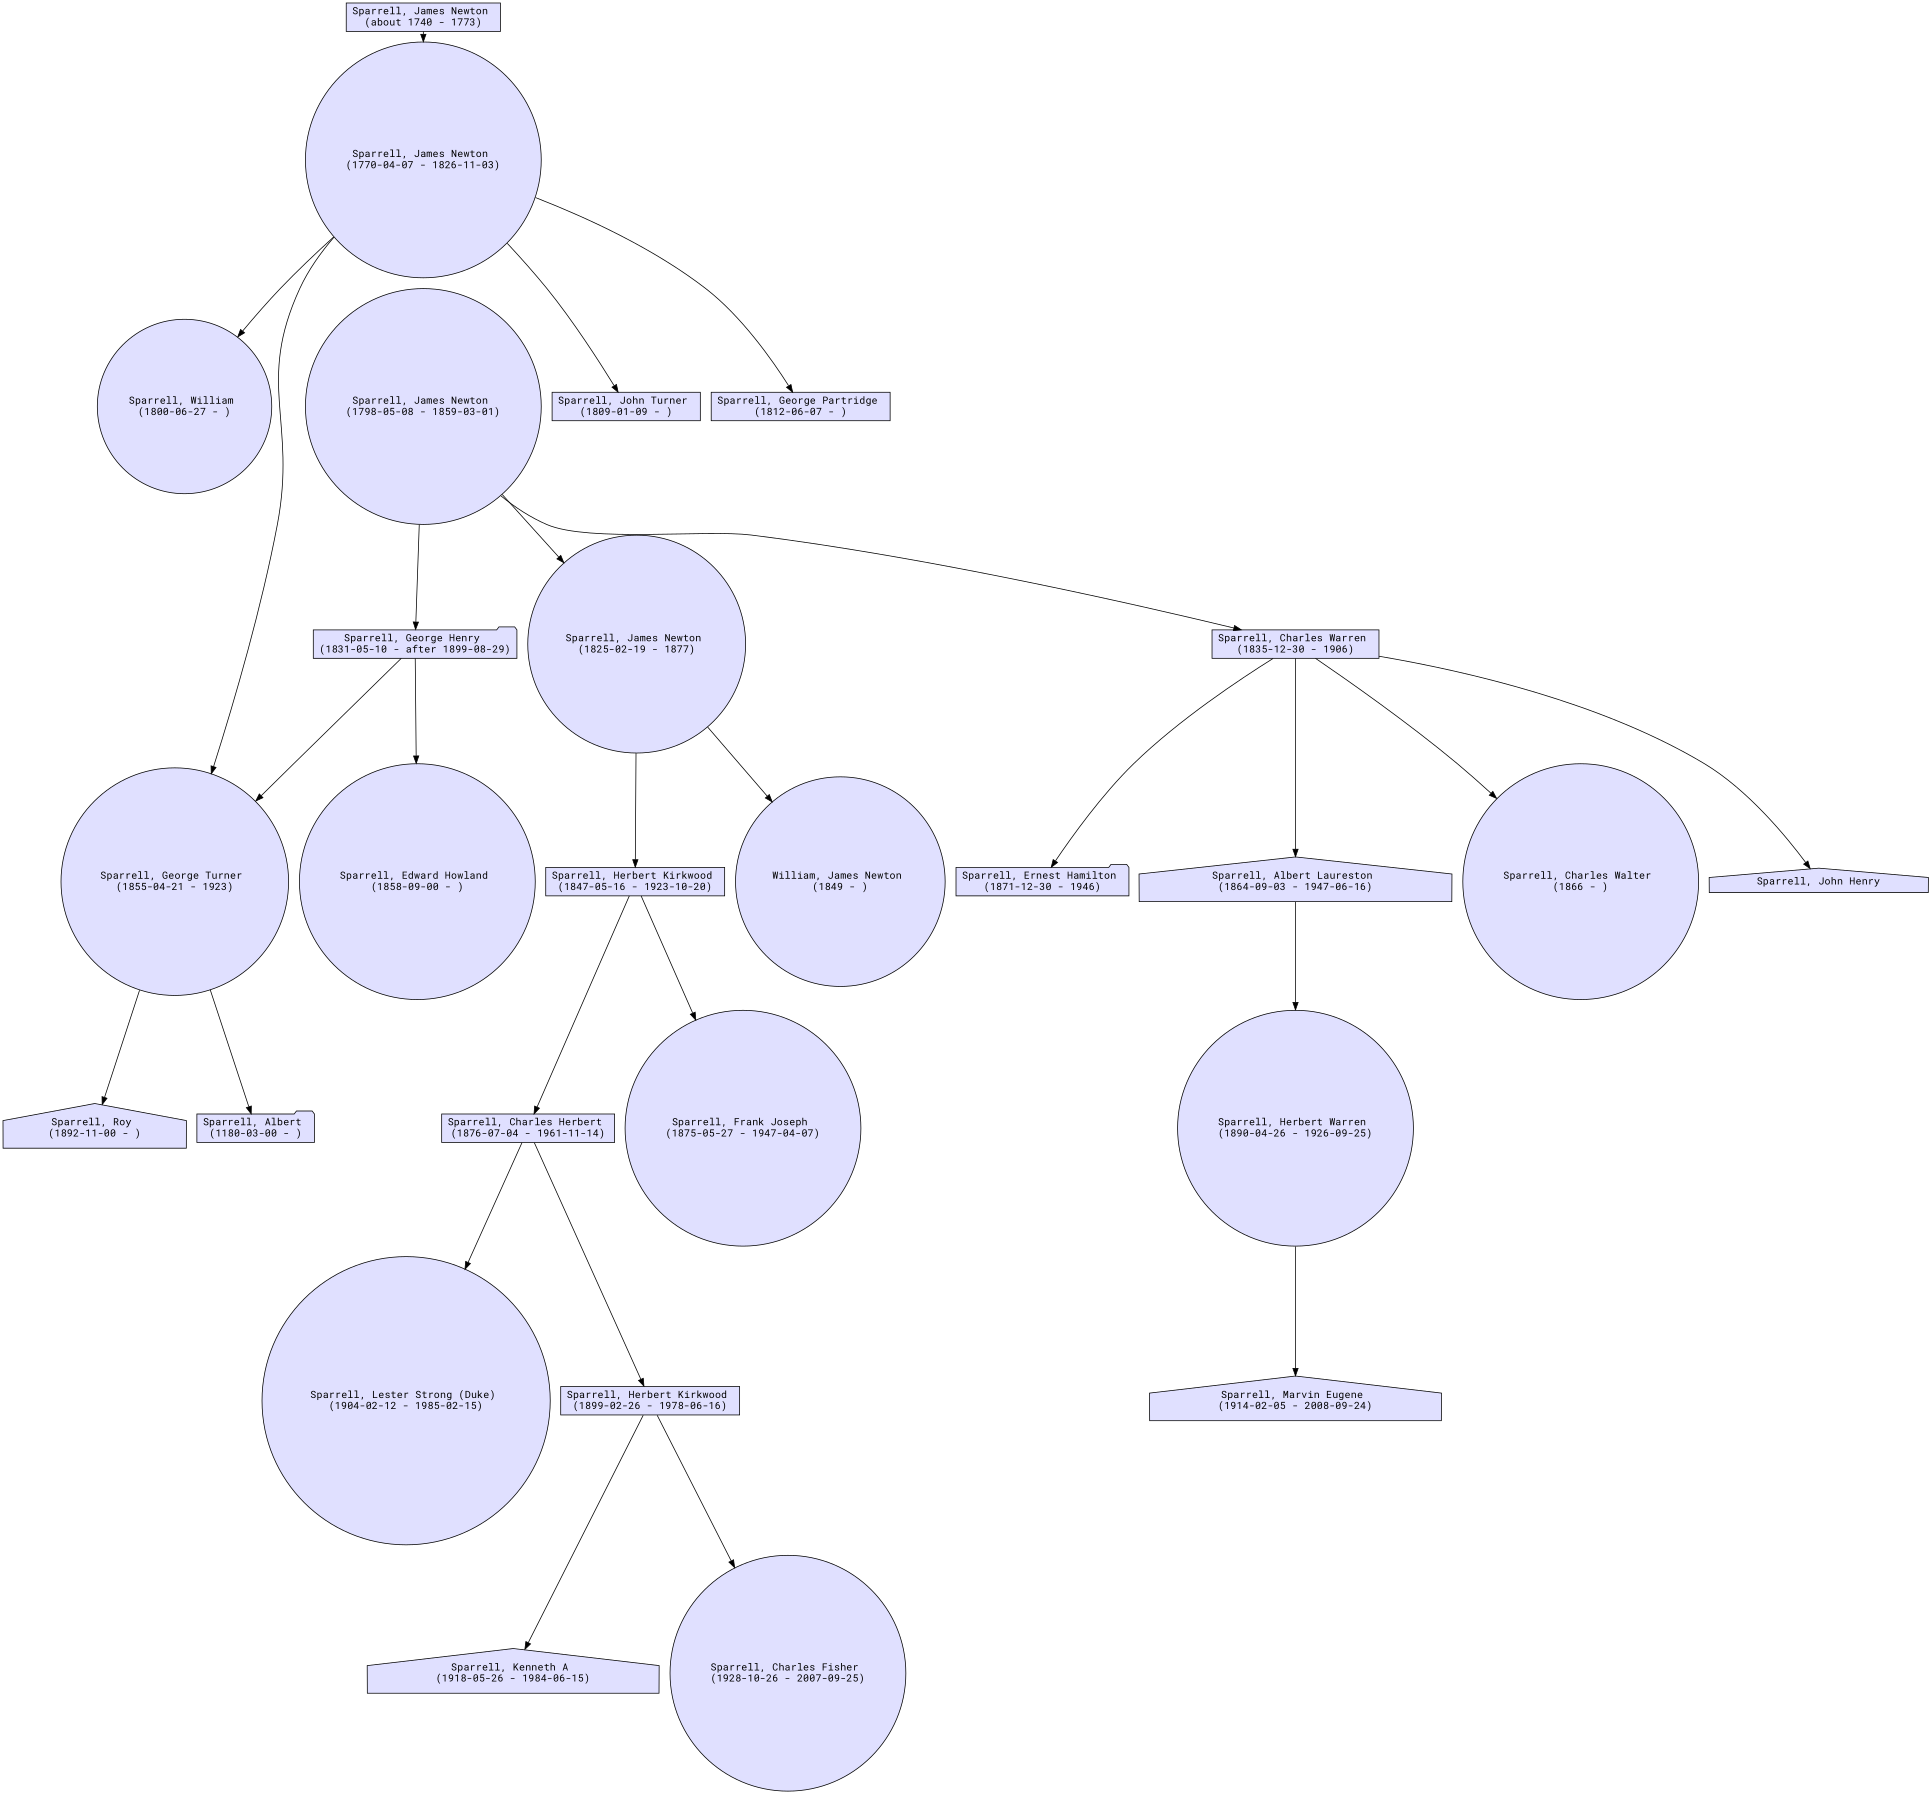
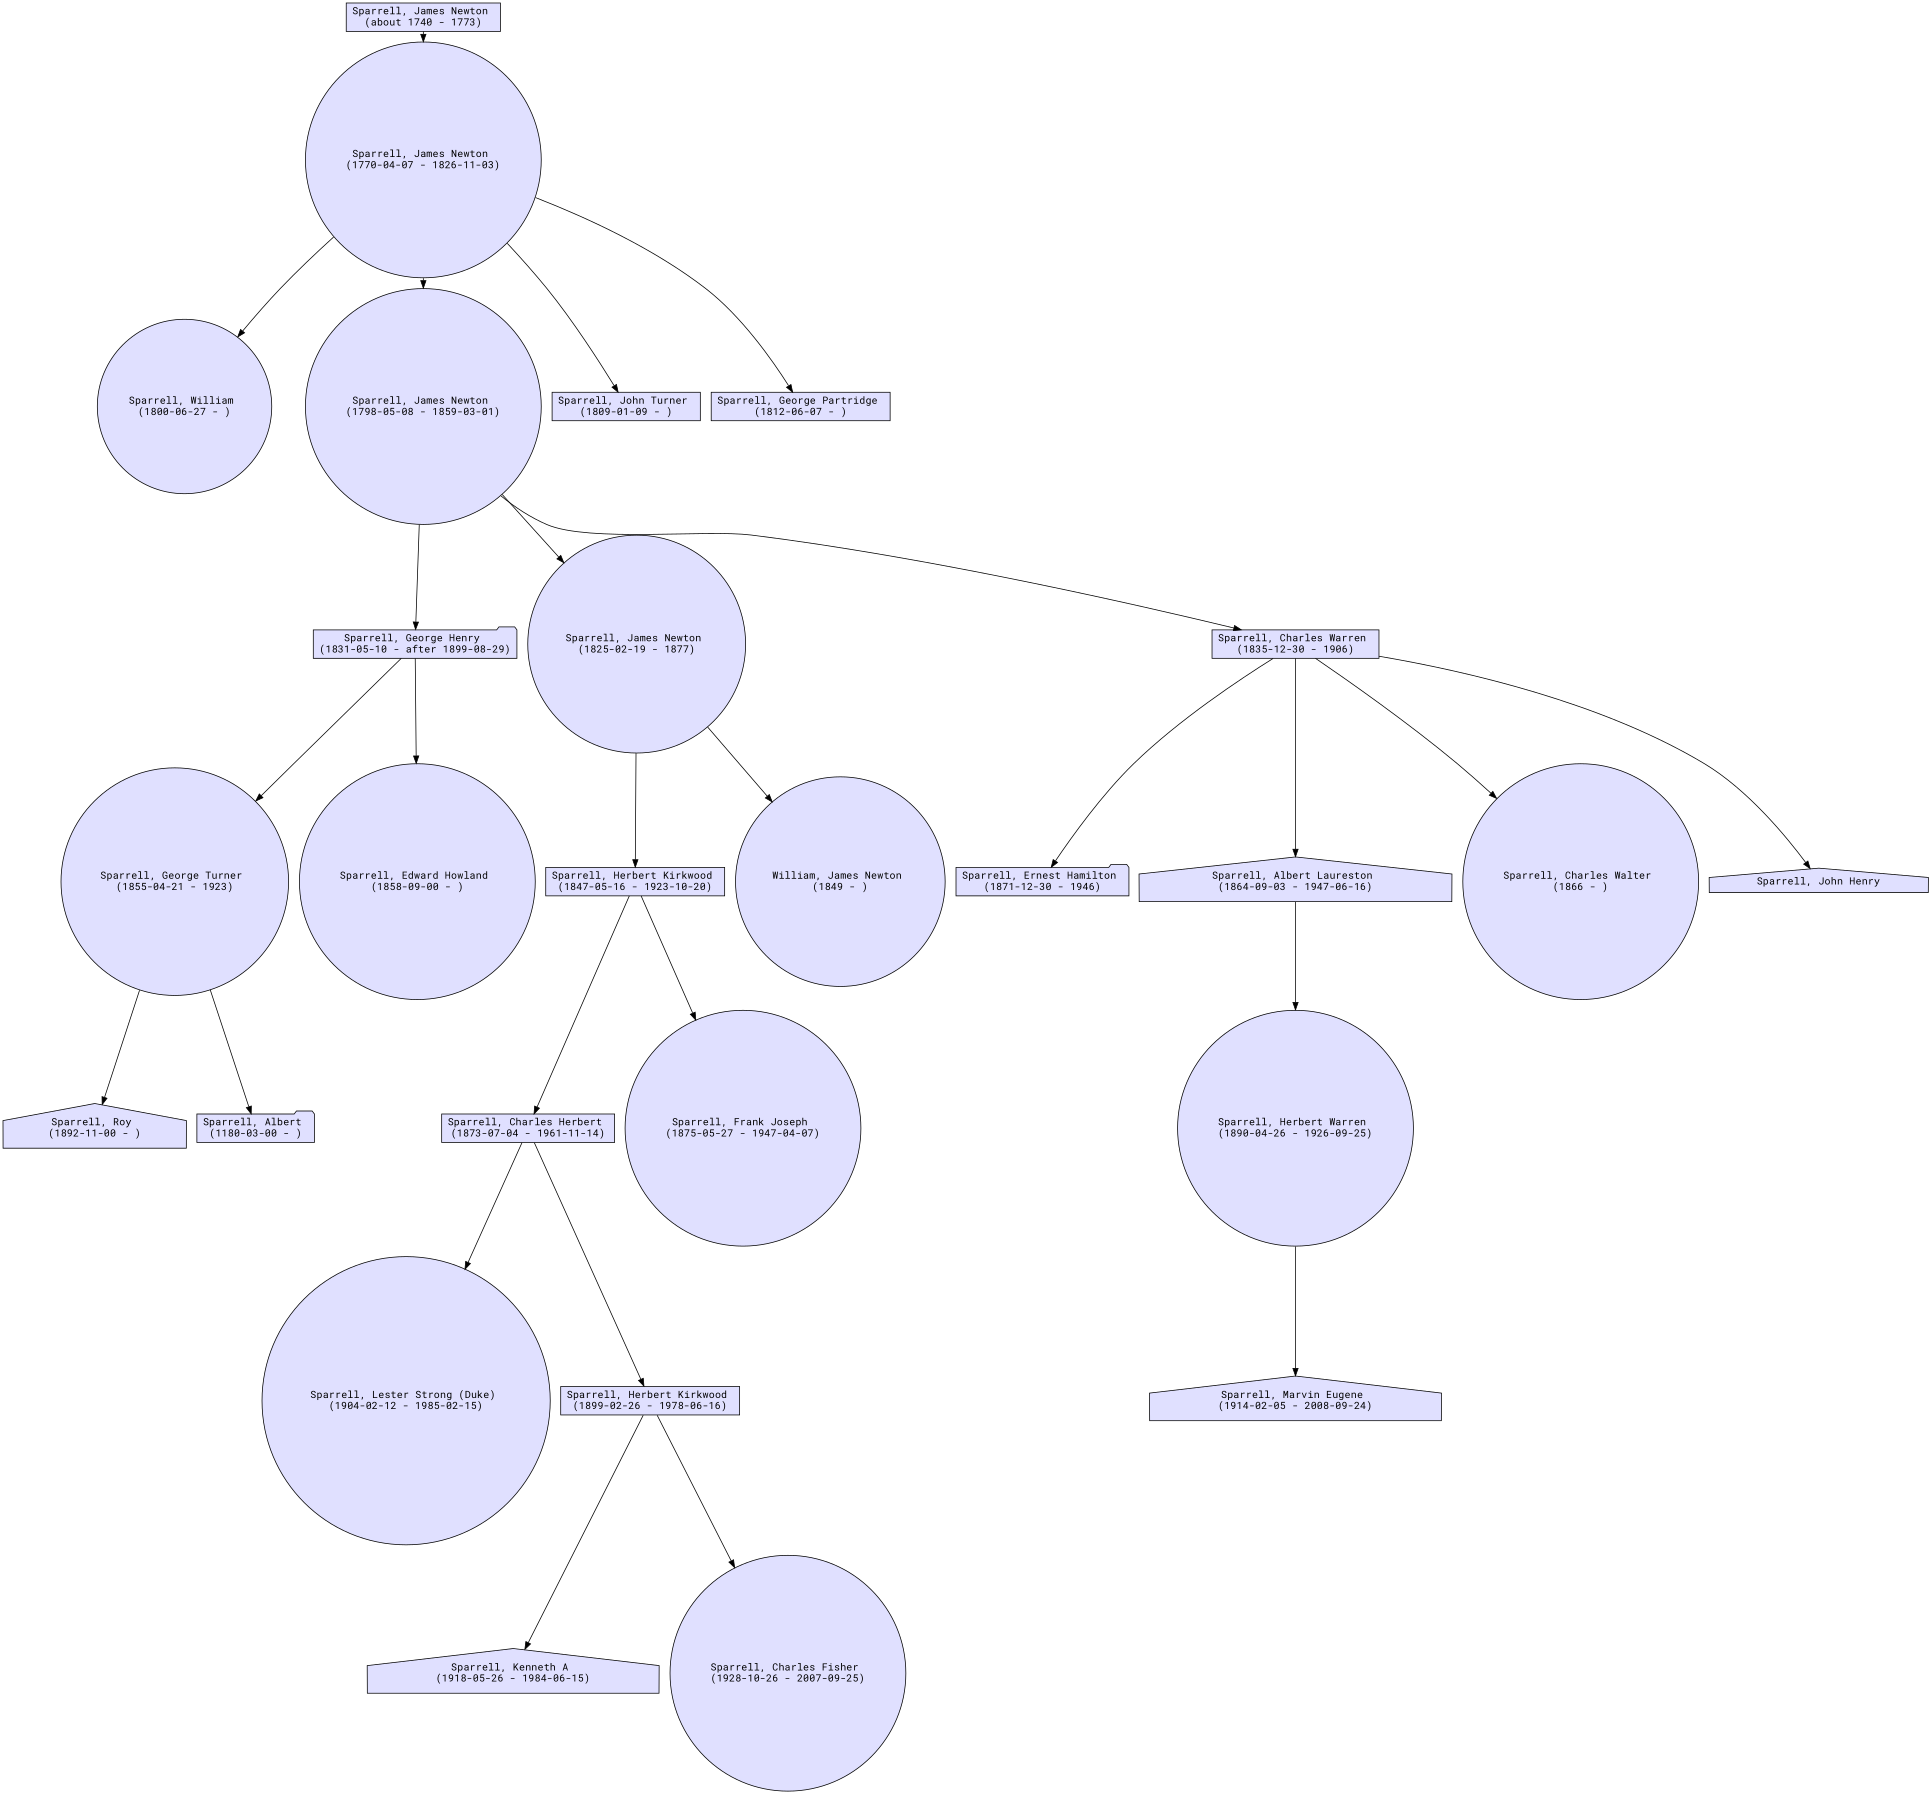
edge "Sparrell, James Newton (1770-04-07 - 1826-11-03)" -> "Sparrell, George Turner (1855-04-21 - 1923)": now "Sparrell, James Newton (1770-04-07 - 1826-11-03)" -> "Sparrell, James Newton (1798-05-08 - 1859-03-01)"
node "Sparrell, Charles Herbert (1876-07-04 - 1961-11-14)": label "Sparrell, Charles Herbert (1876-07-04 - 1961-11-14)" -> "Sparrell, Charles Herbert (1873-07-04 - 1961-11-14)"
